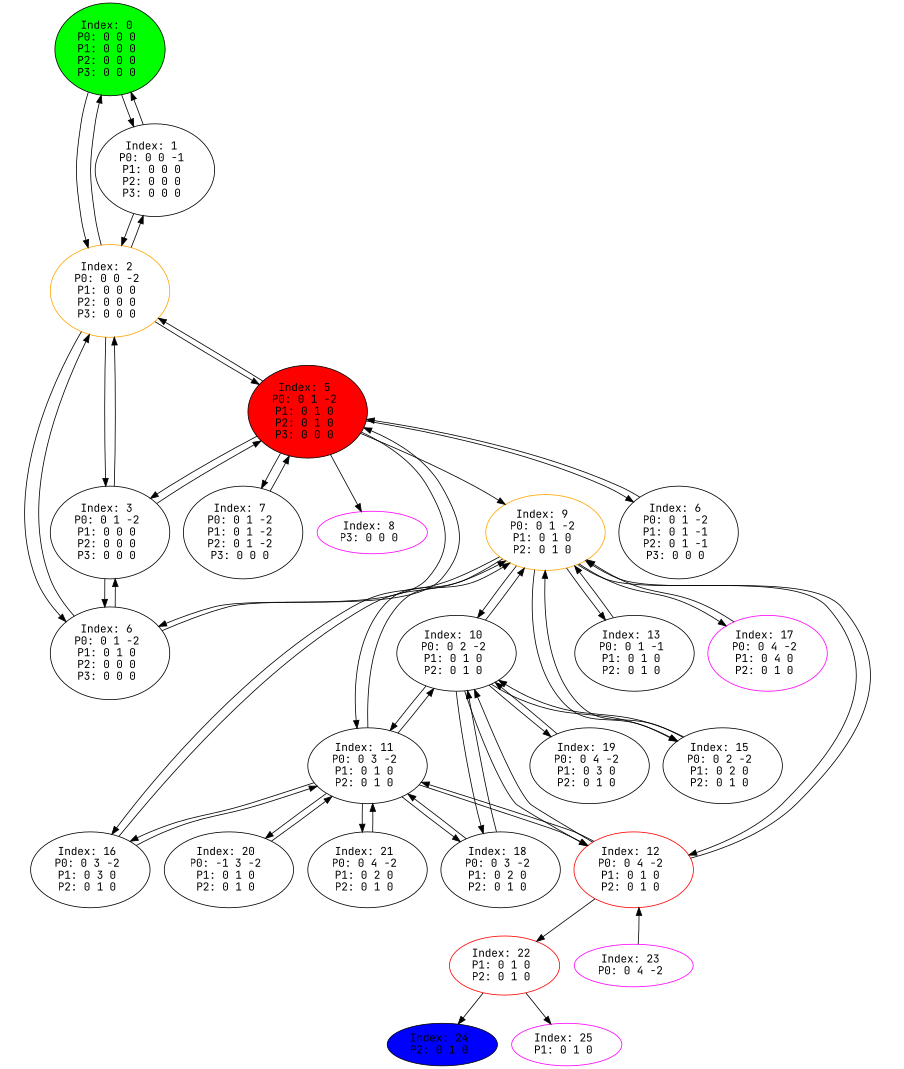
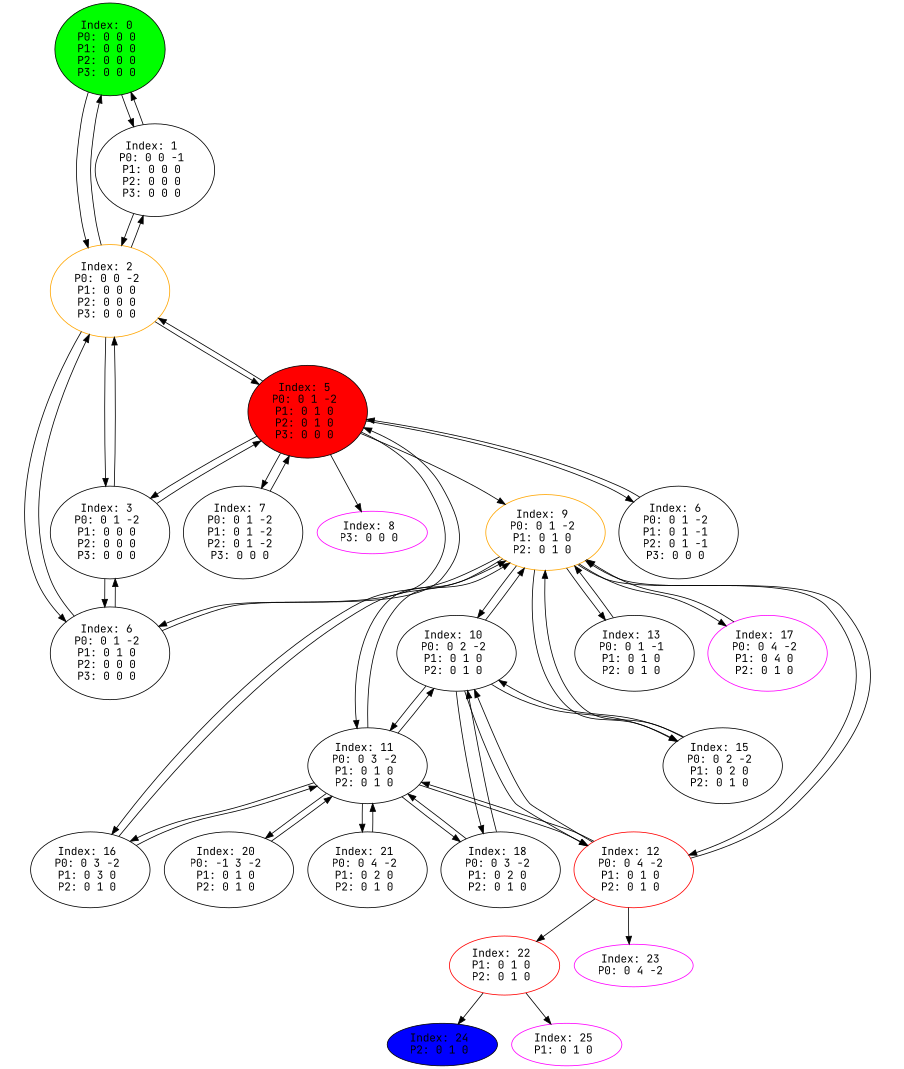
node "Index: 19 P0: 0 4 -2 P1: 0 3 0 P2: 0 1 0": removed
edge "Index: 23 P0: 0 4 -2" -> "Index: 12 P0: 0 4 -2 P1: 0 1 0 P2: 0 1 0": reversed
